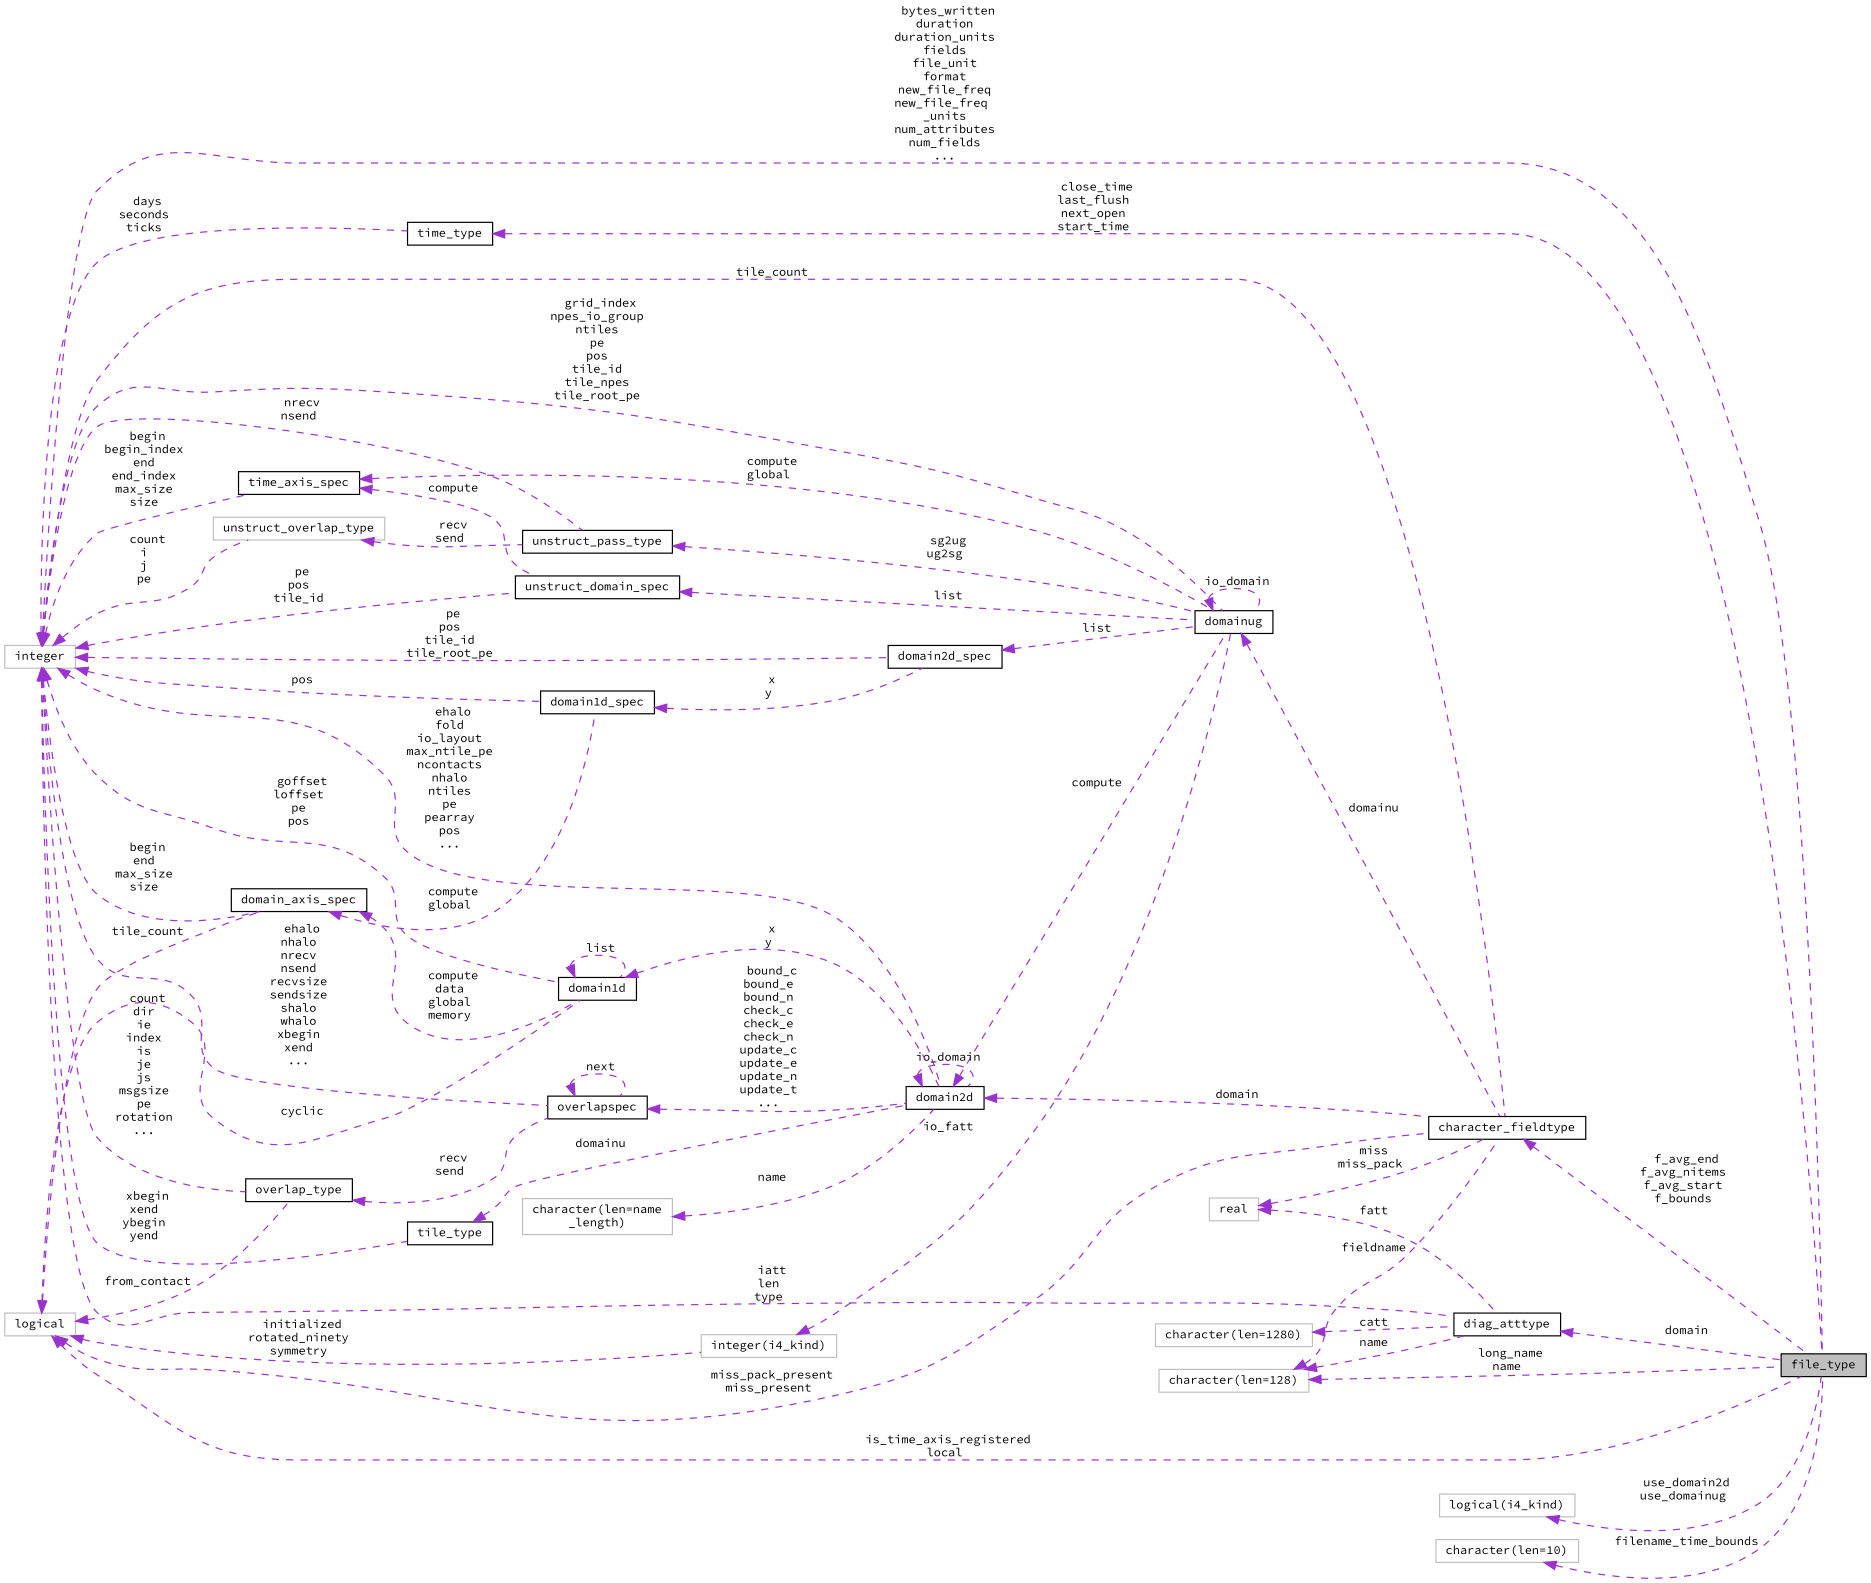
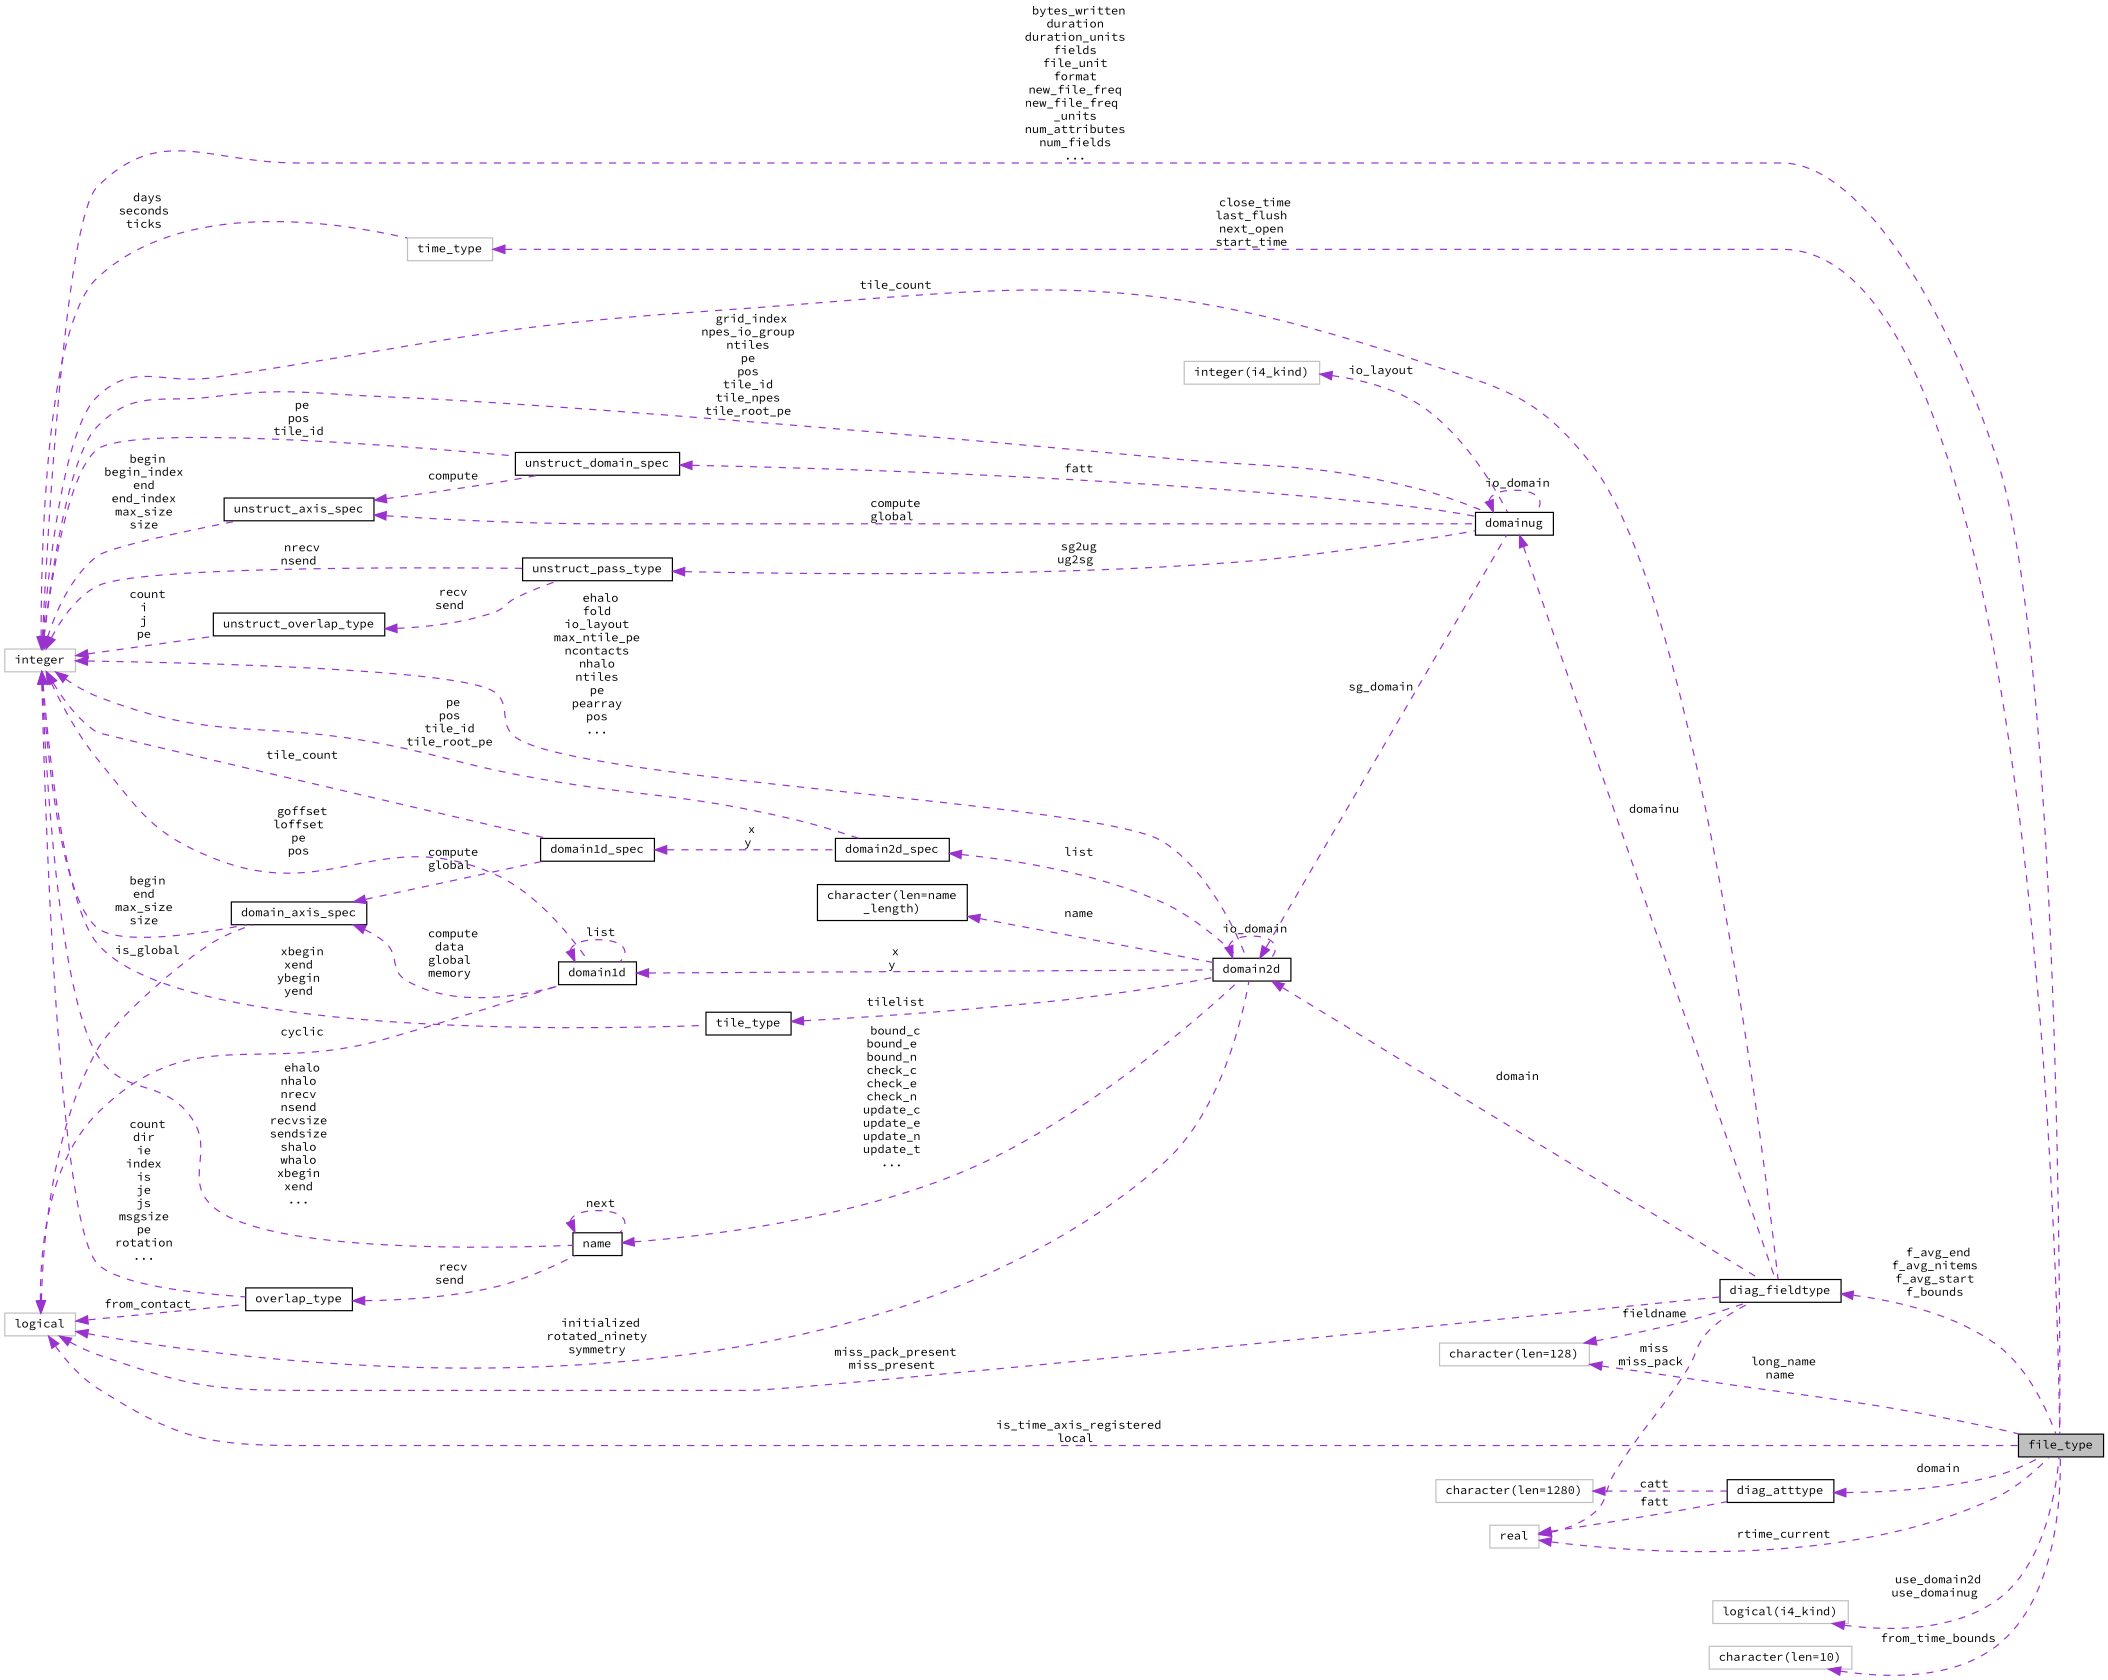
node "time_type": color black -> grey75
node "time_axis_spec": label "time_axis_spec" -> "unstruct_axis_spec"
node "unstruct_overlap_type": color grey75 -> black
edge "domainug" -> "unstruct_domain_spec": label " list" -> " fatt"
edge "domainug" -> "domain2d_spec": now "domain2d" -> "domain2d_spec"
edge "domain1d_spec" -> "integer": label " pos" -> " tile_count"
edge "domainug" -> "domain2d": label " compute" -> " sg_domain"
edge "domain_axis_spec" -> "logical": label " tile_count" -> " is_global"
node "overlapspec": label "overlapspec" -> "name"
edge "domainug" -> "integer(i4_kind)": label " io_fatt" -> " io_layout"
node "character_fieldtype": label "character_fieldtype" -> "diag_fieldtype"
edge "domain2d" -> "tile_type": label " domainu" -> " tilelist"
node "character(len=name _length)": color grey75 -> black
edge "diag_atttype" -> "integer": removed, label "iatt len type"
edge "diag_atttype" -> "character(len=128)": removed, label "name"
edge "integer(i4_kind)" -> "logical": now "domain2d" -> "logical"
edge "file_type" -> "character(len=10)": label " filename_time_bounds" -> " from_time_bounds"
edge "file_type" -> "real": added, label "rtime_current"
